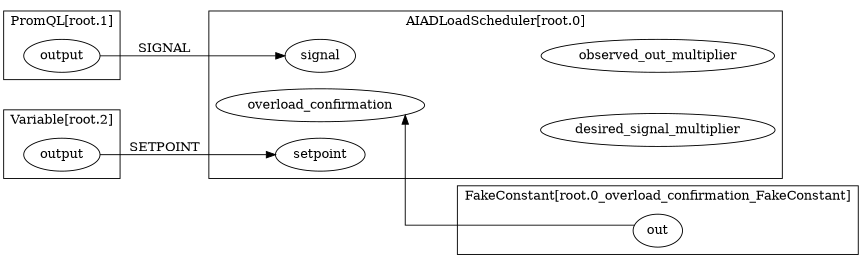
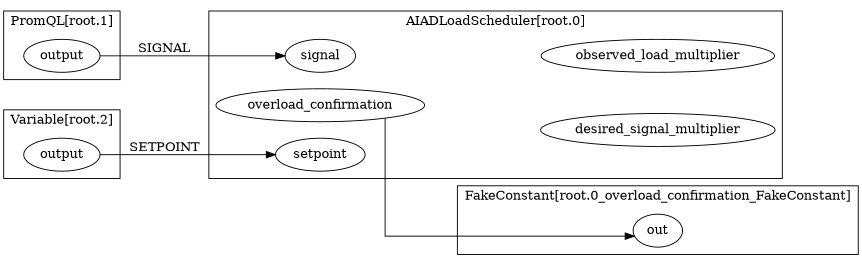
node "observed_out_multiplier": label "observed_out_multiplier" -> "observed_load_multiplier"
edge "out" -> "overload_confirmation": reversed
